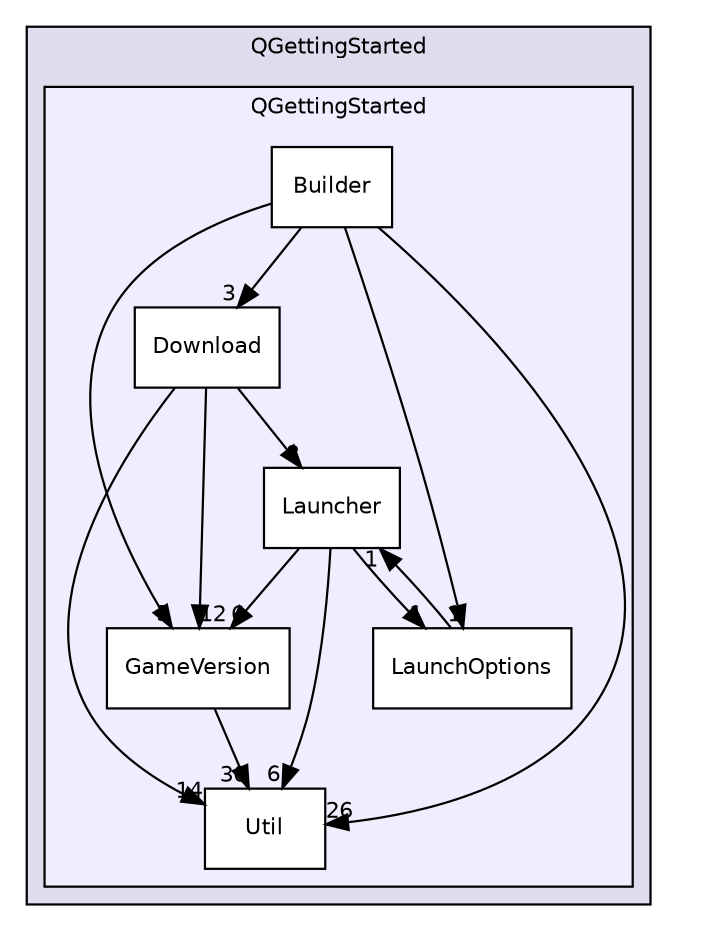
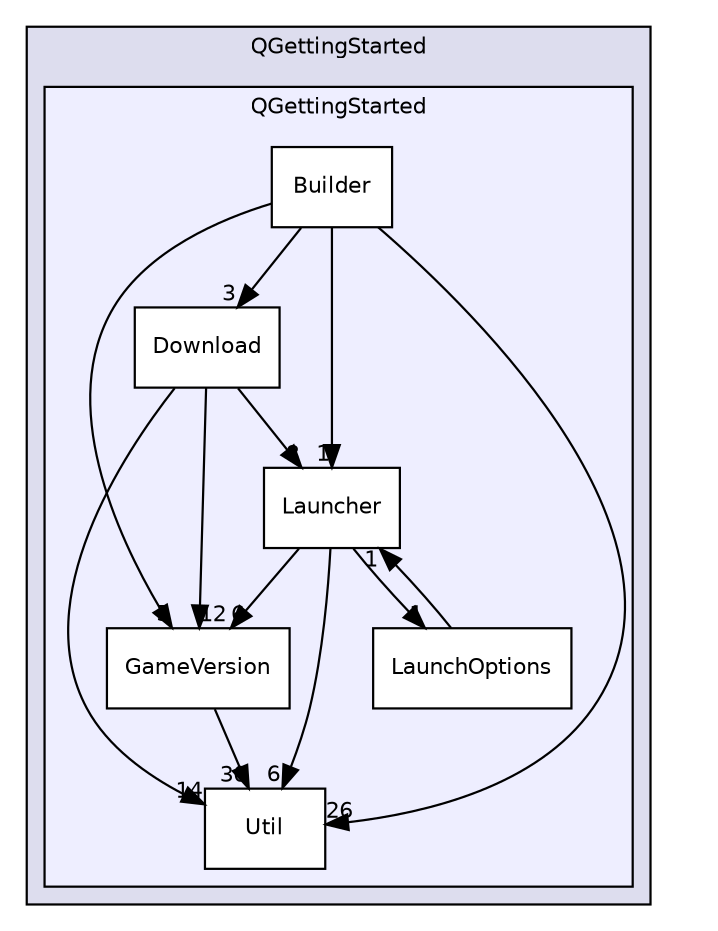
edge "Builder" -> "LaunchOptions": now "Builder" -> "Launcher"
